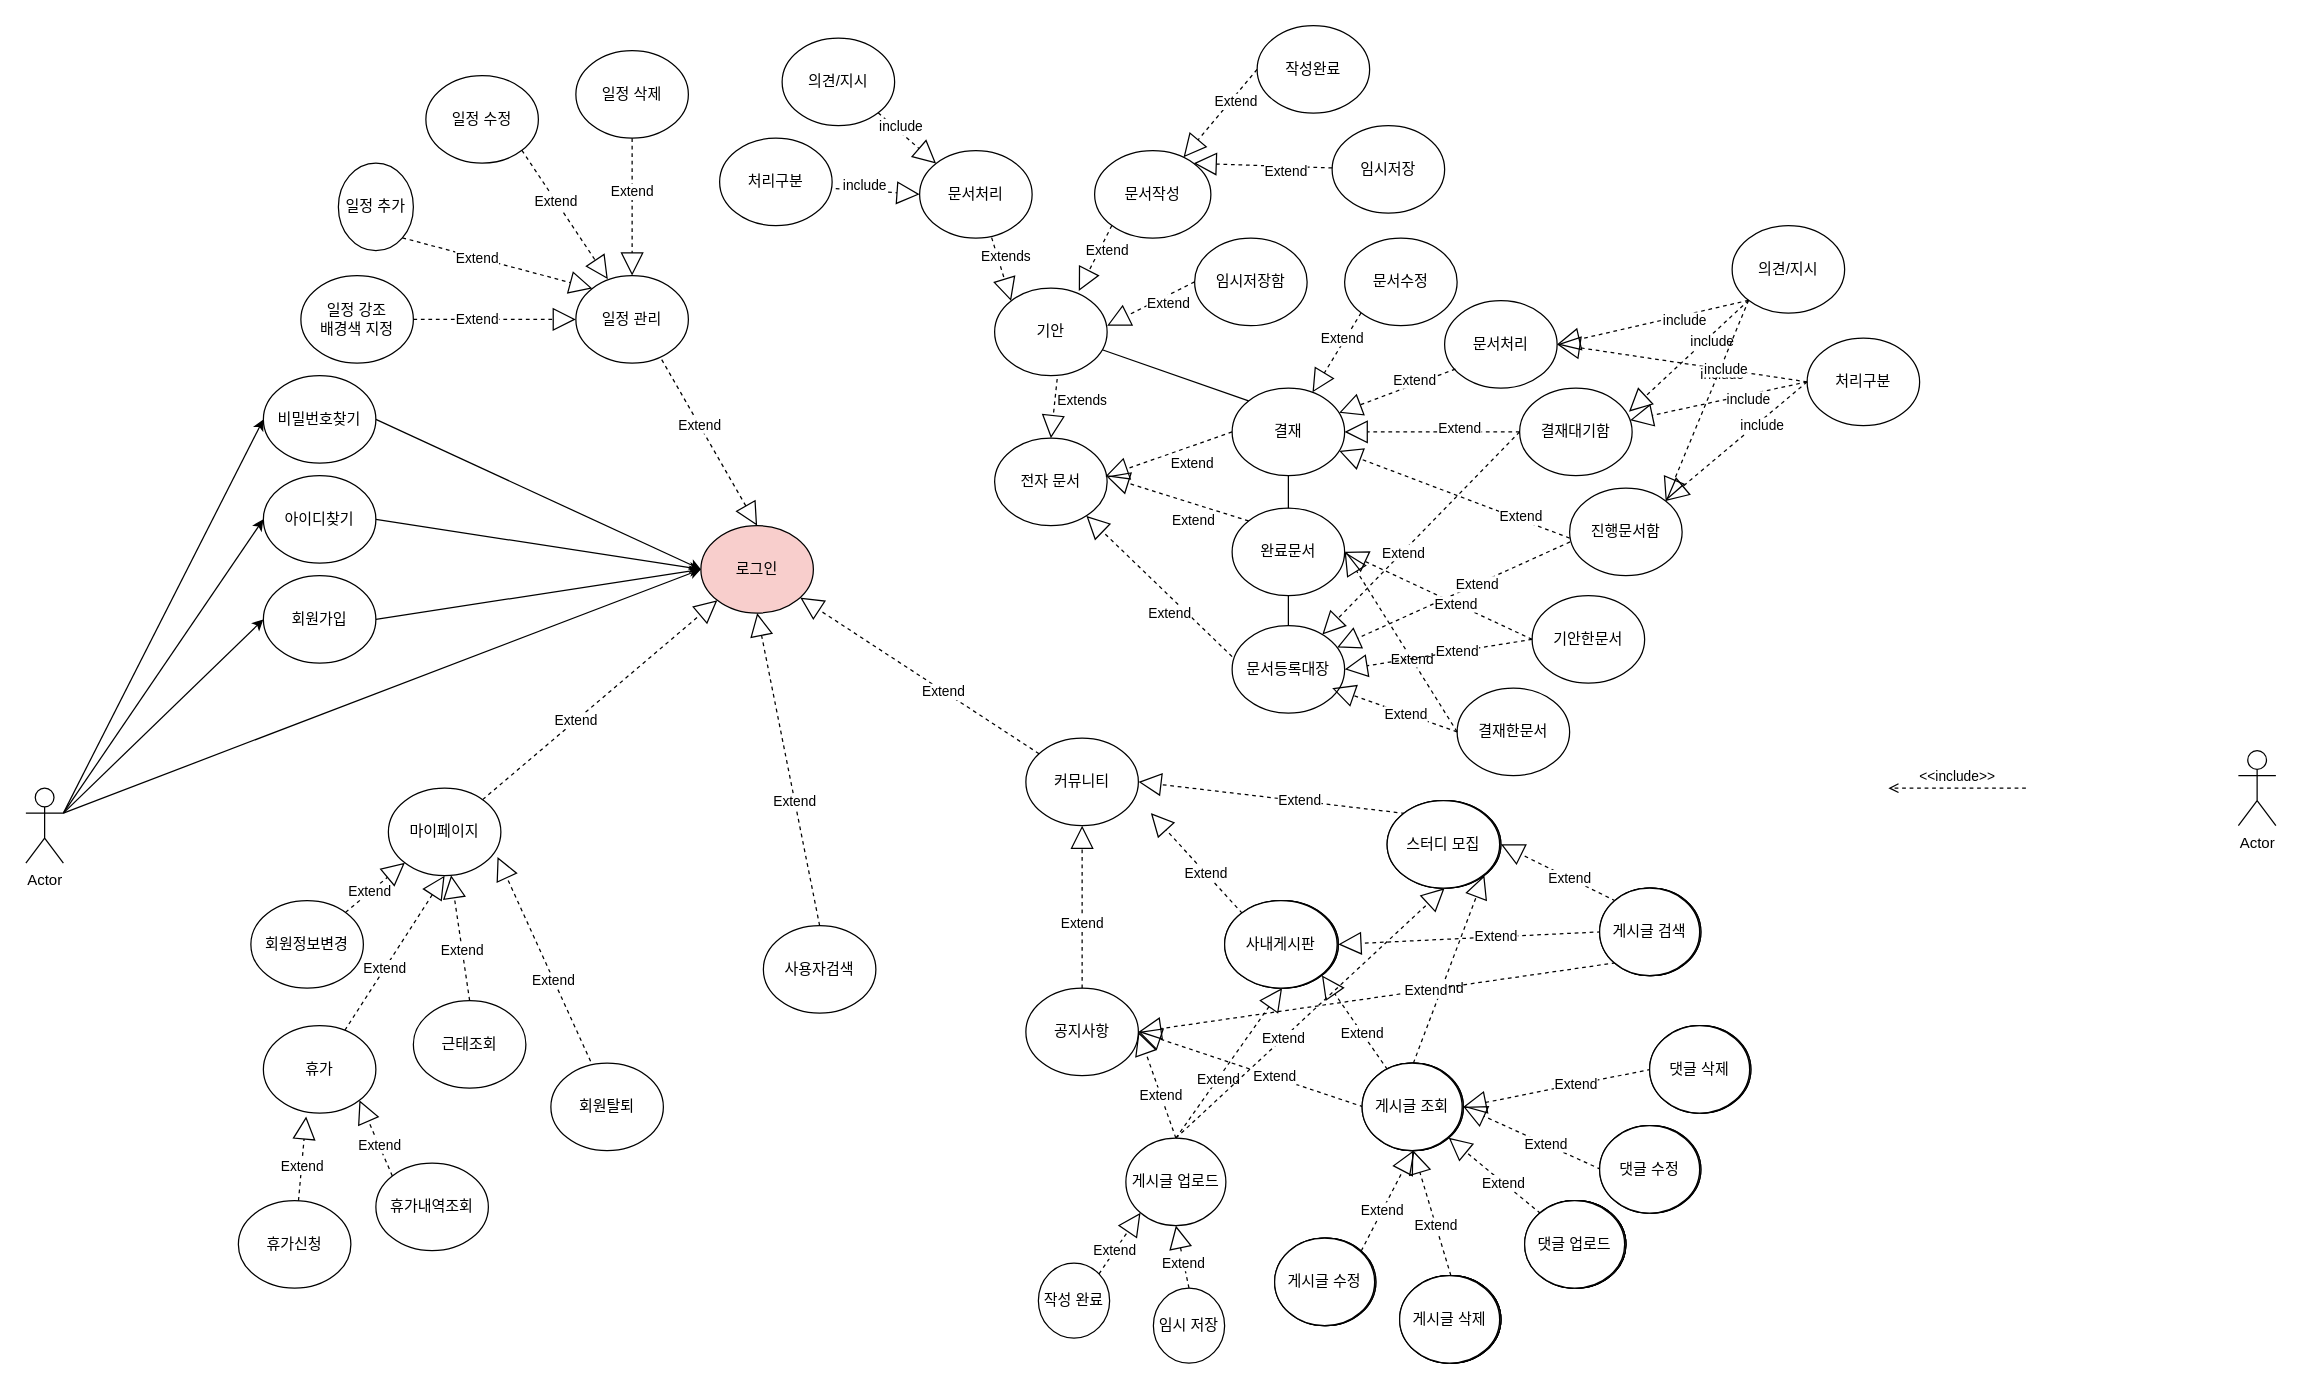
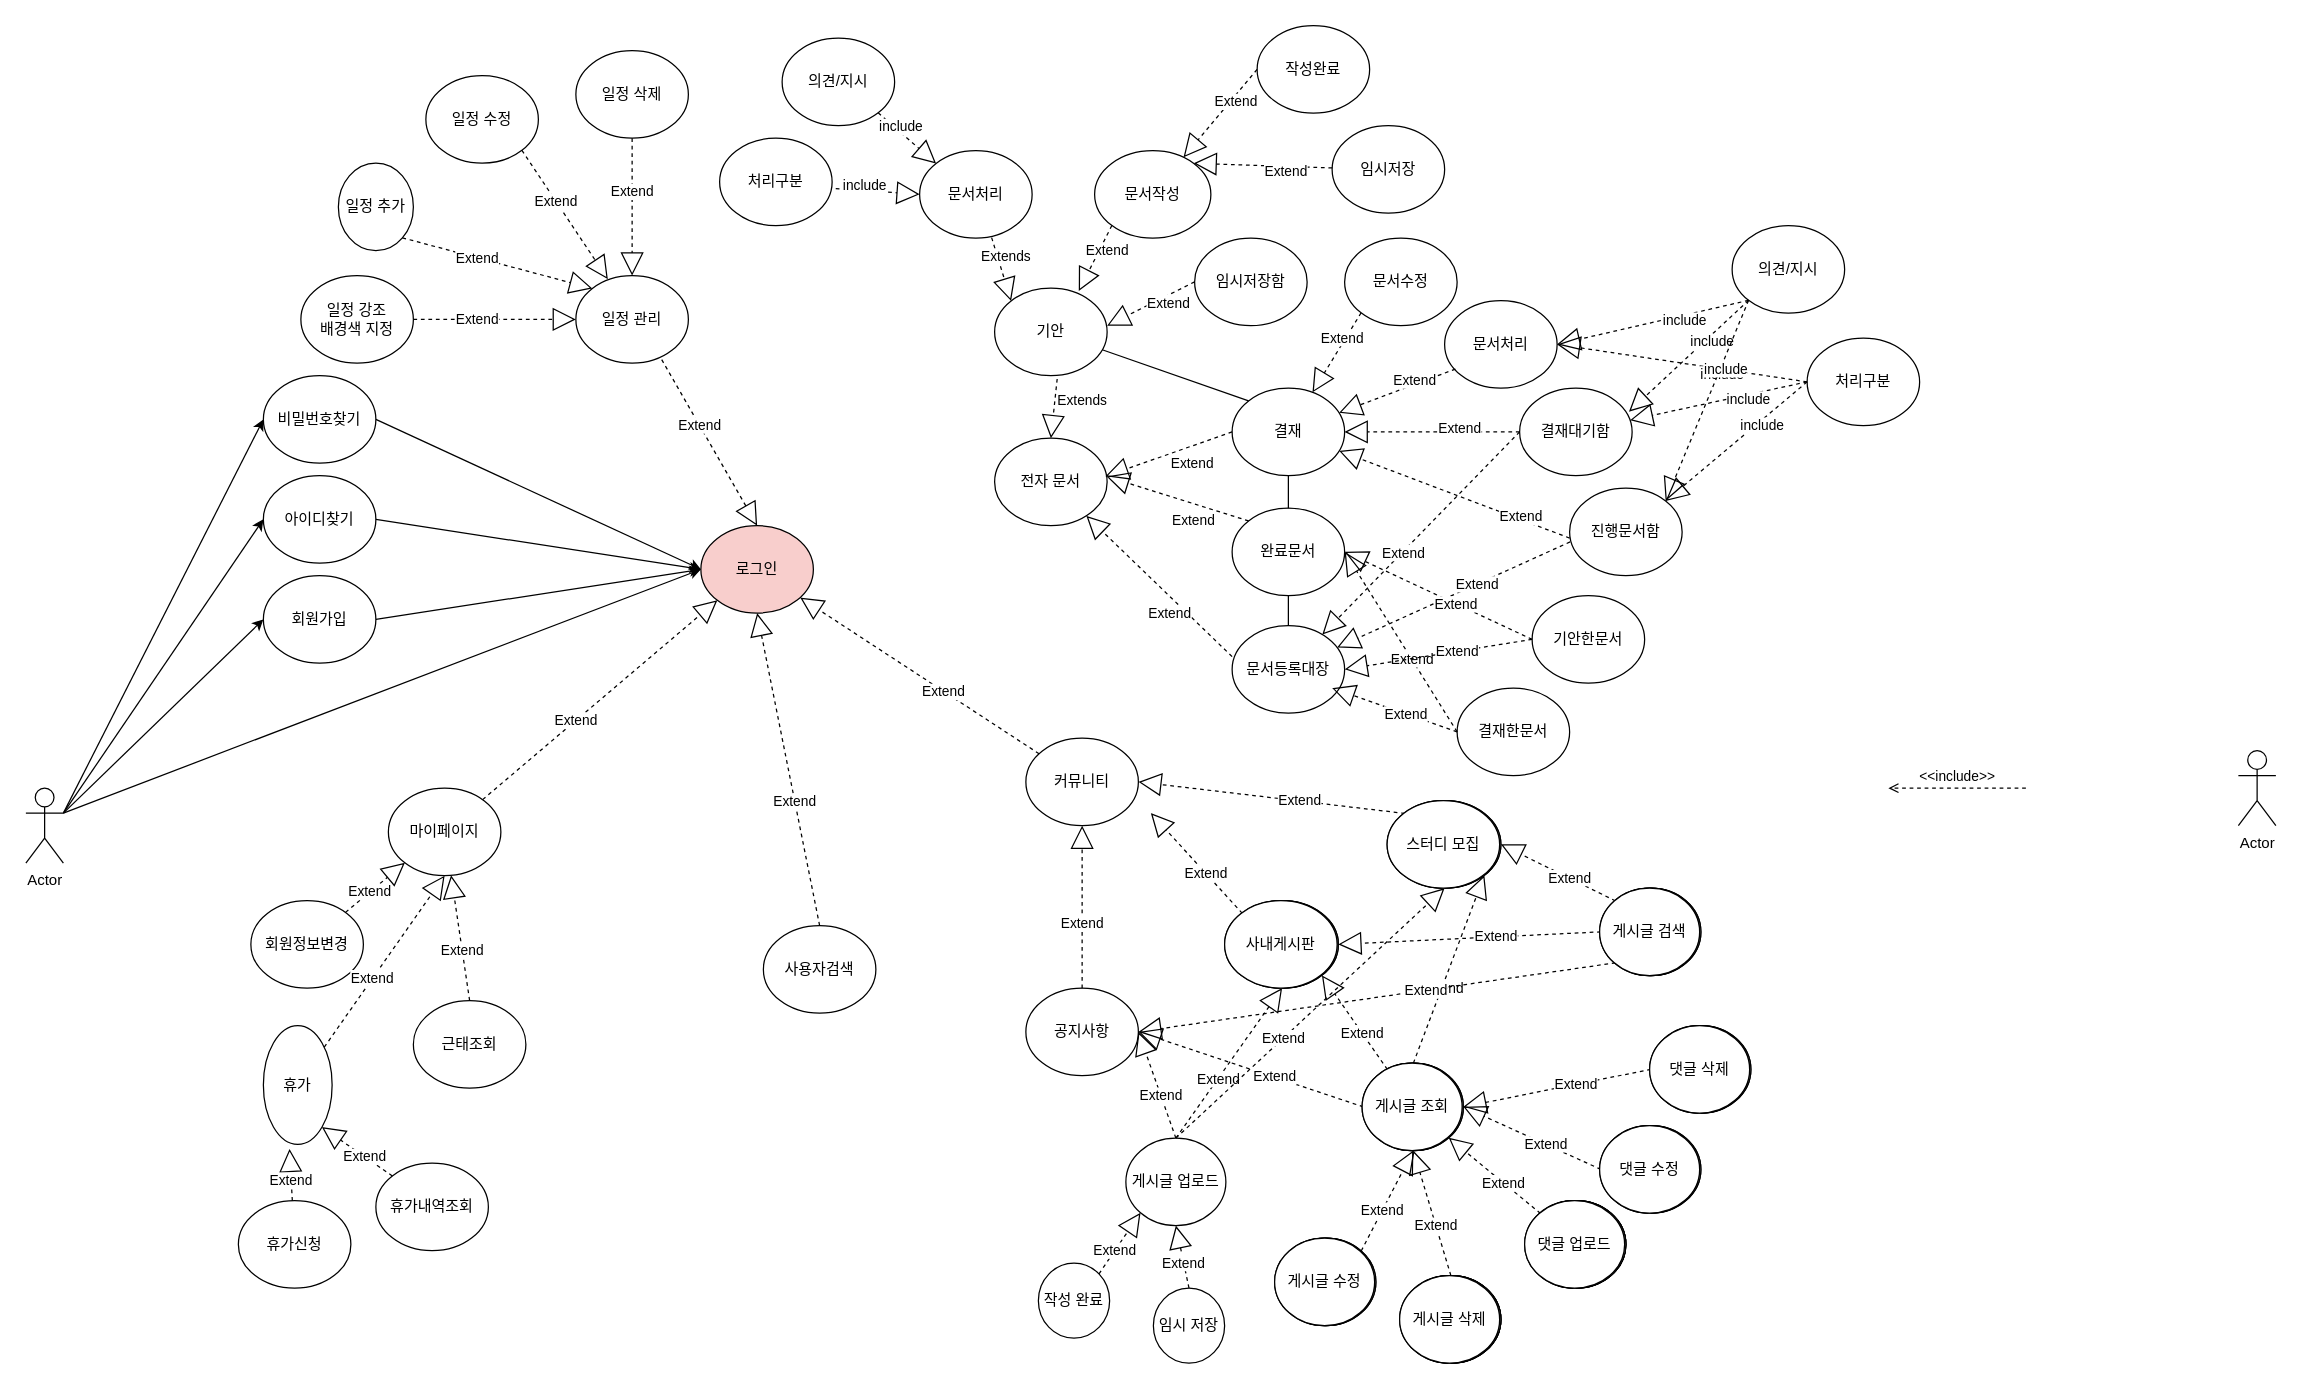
edge "회원탈퇴" -> "마이페이지": removed, label "Extend"
node "휴가": size 113x88 -> 69x119
node "회원탈퇴": removed
